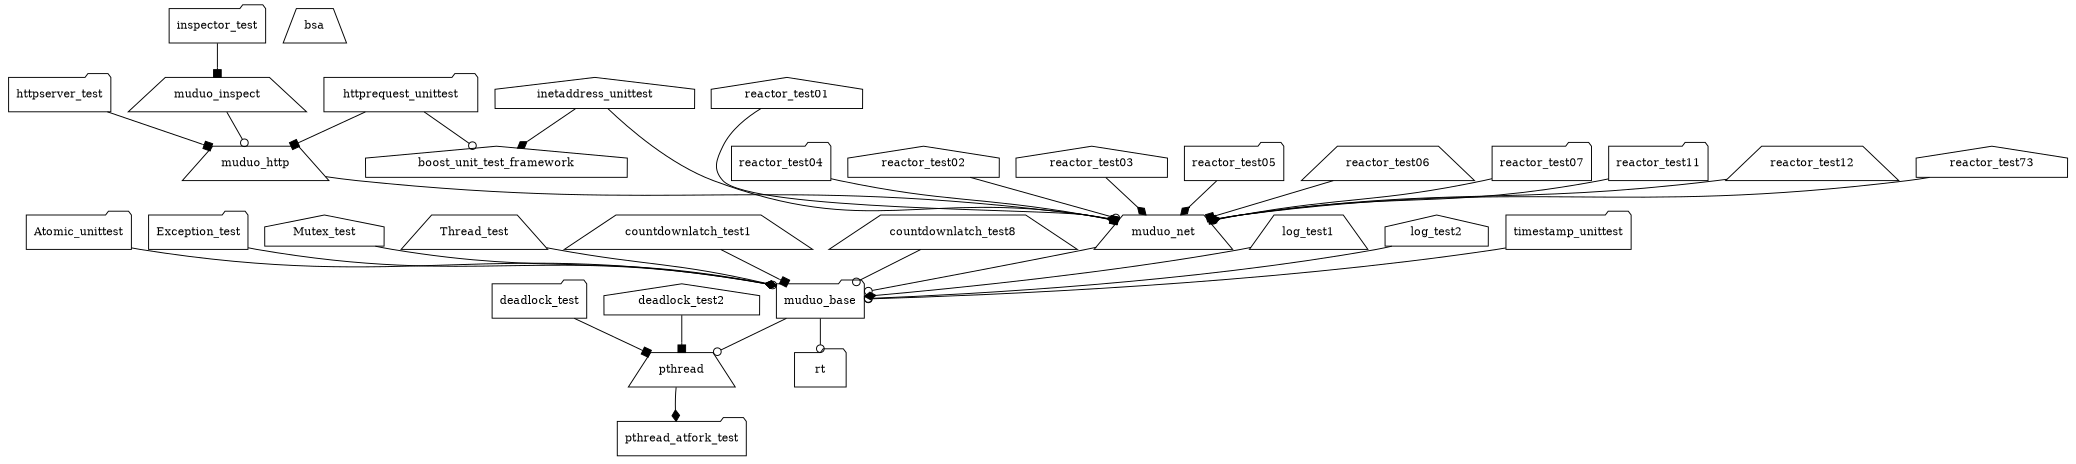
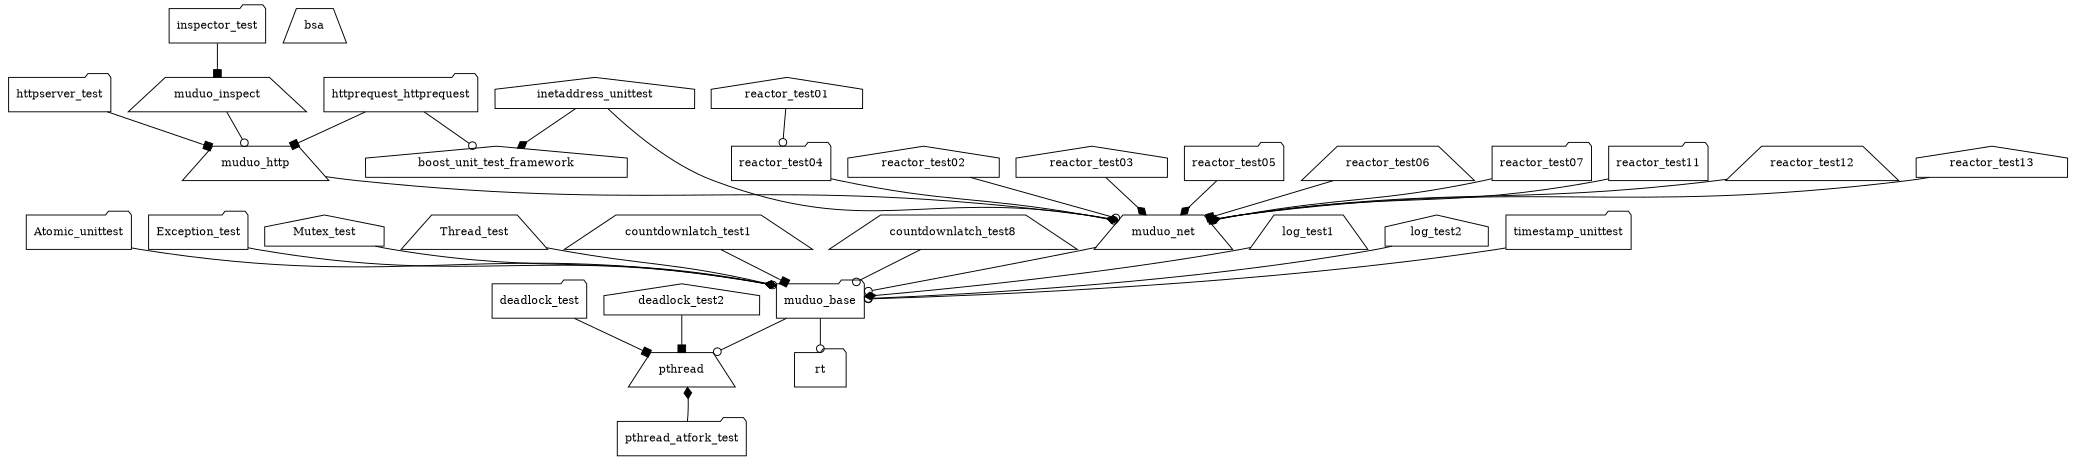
node "httprequest_unittest": label "httprequest_unittest" -> "httprequest_httprequest"
node "reactor_test73": label "reactor_test73" -> "reactor_test13"
edge "reactor_test04" -> "muduo_net": arrowhead box -> odot
edge "reactor_test01" -> "muduo_net": now "reactor_test01" -> "reactor_test04"
edge "inetaddress_unittest" -> "muduo_net": arrowhead box -> diamond
edge "pthread" -> "pthread_atfork_test": reversed
